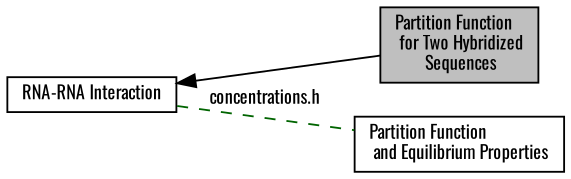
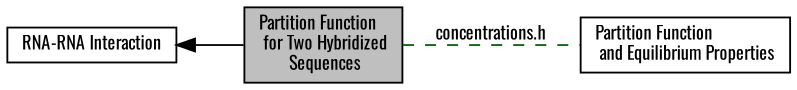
edge "RNA-RNA Interaction" -- "Partition Function and Equilibrium Properties": now "Partition Function for Two Hybridized Sequences" -- "Partition Function and Equilibrium Properties"
